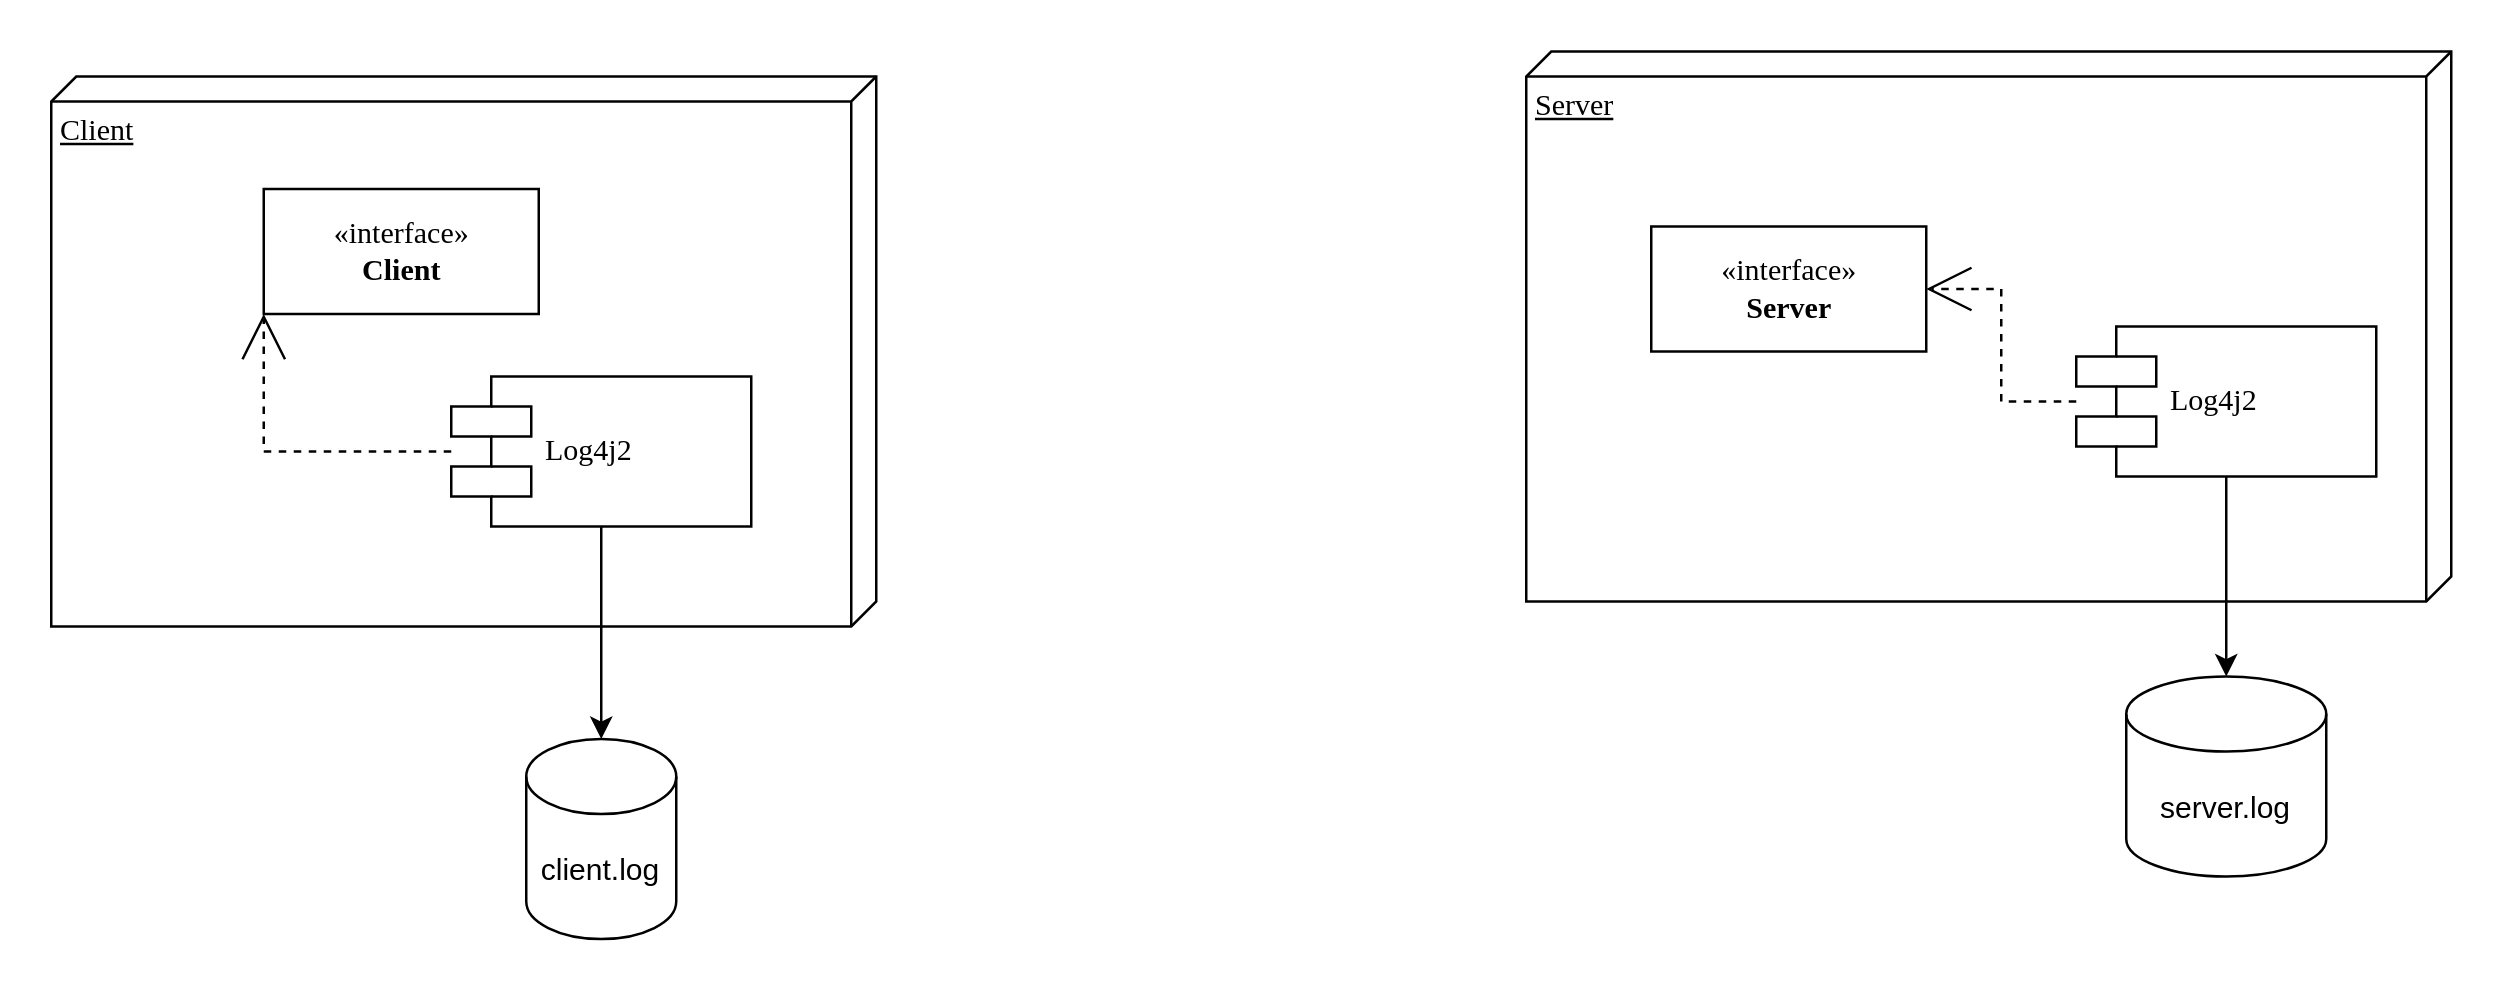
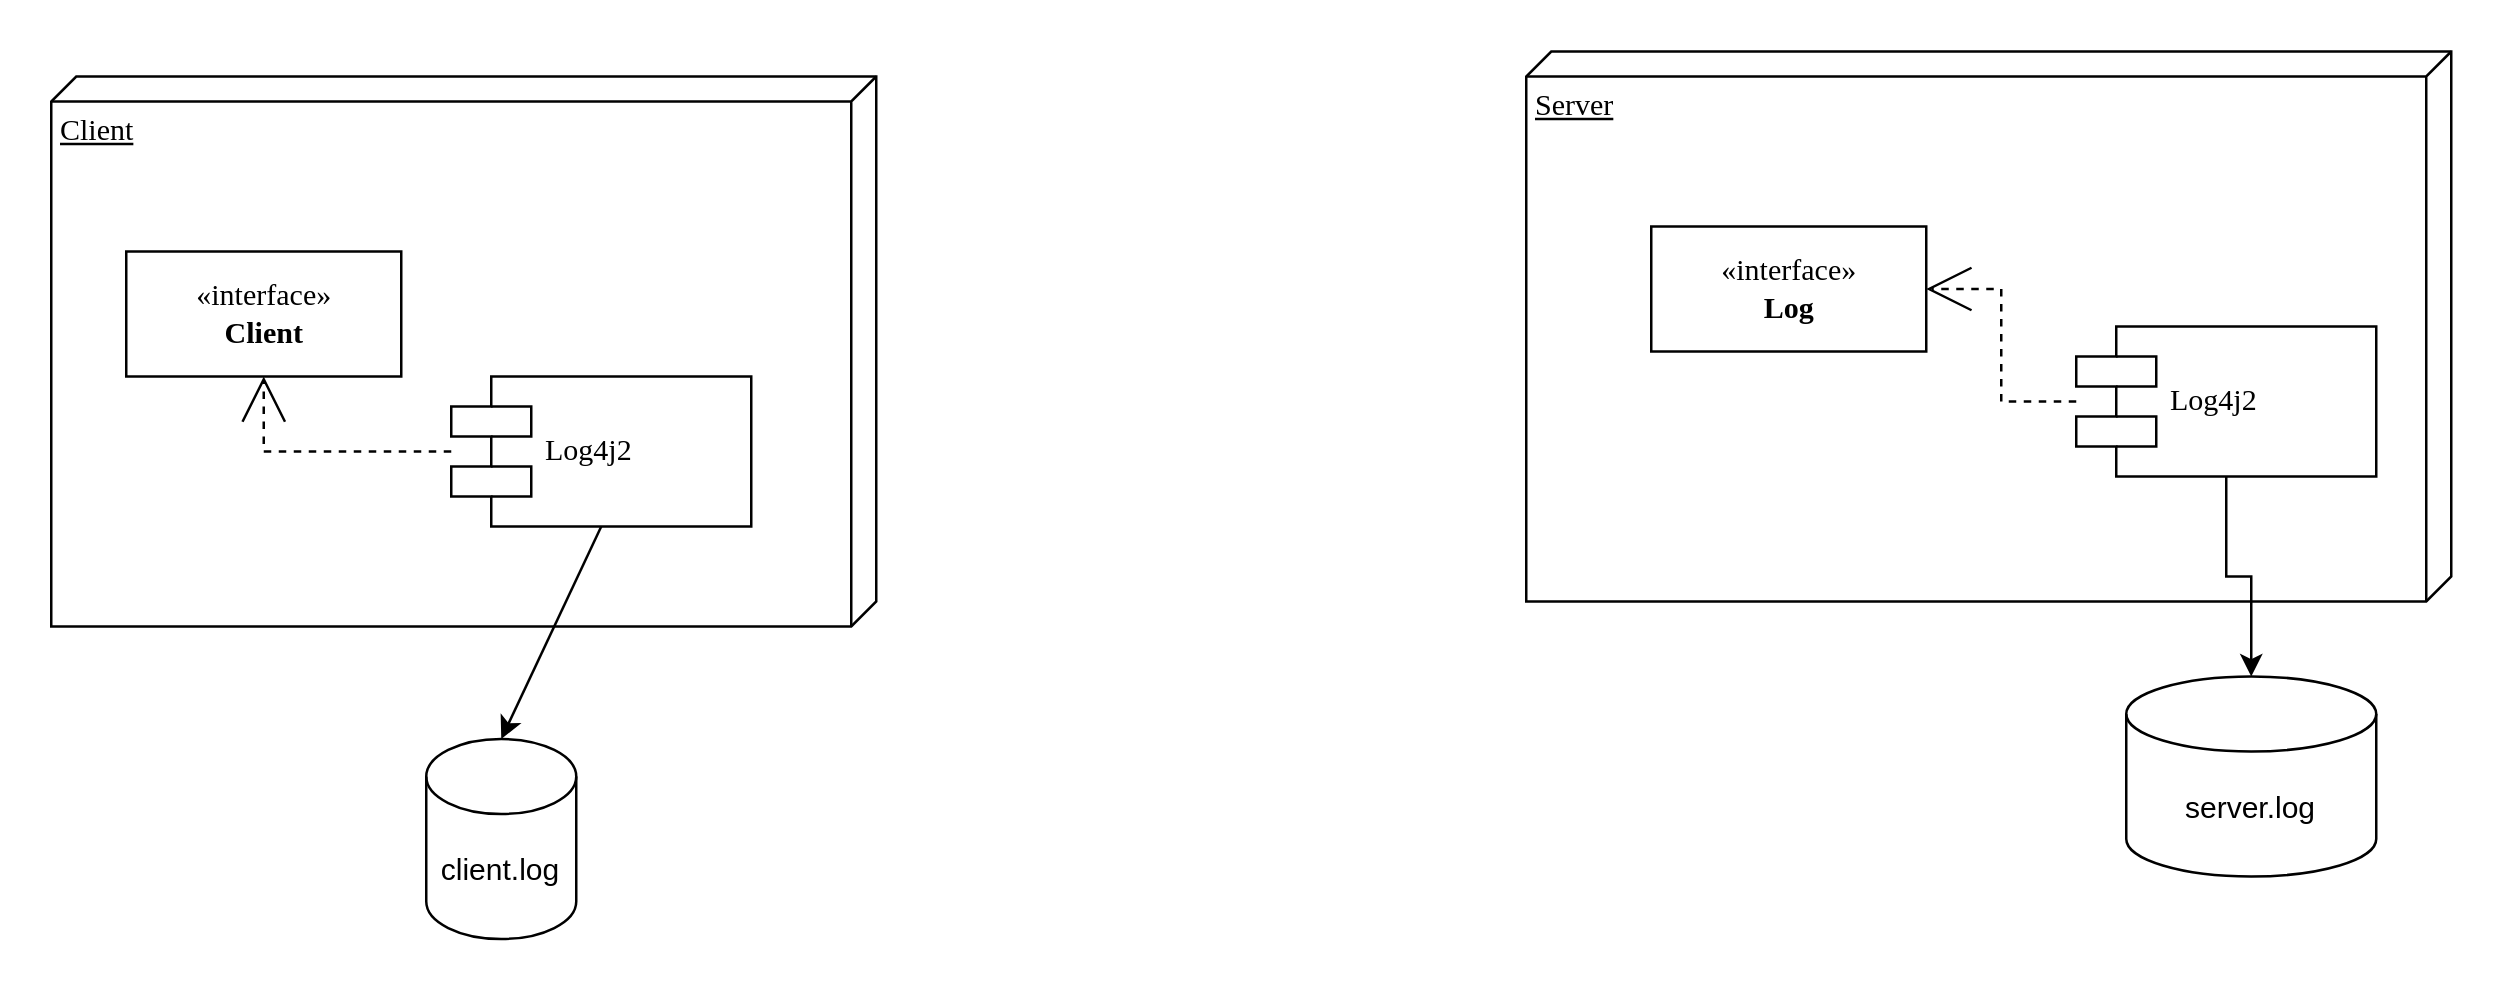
node "«interface» Client": moved (401, 251) -> (264, 314)
node "«interface» Server": label "«interface» Server" -> "«interface» Log"
node "server.log": size 200x200 -> 250x200
node "client.log": moved (601, 839) -> (501, 839)
